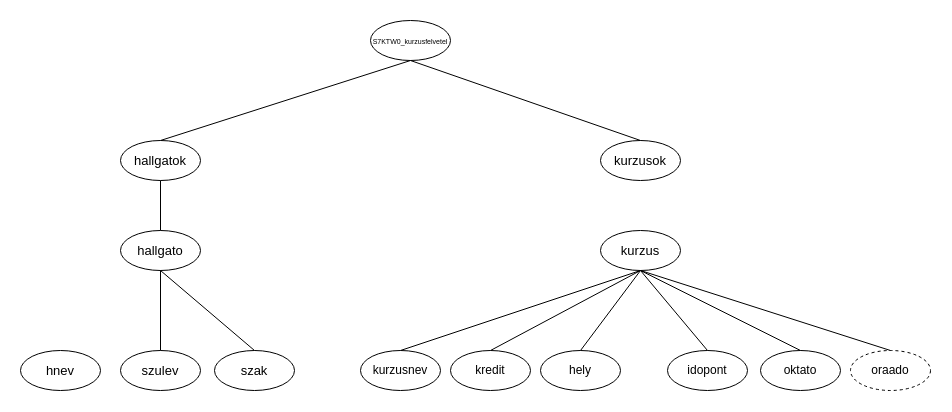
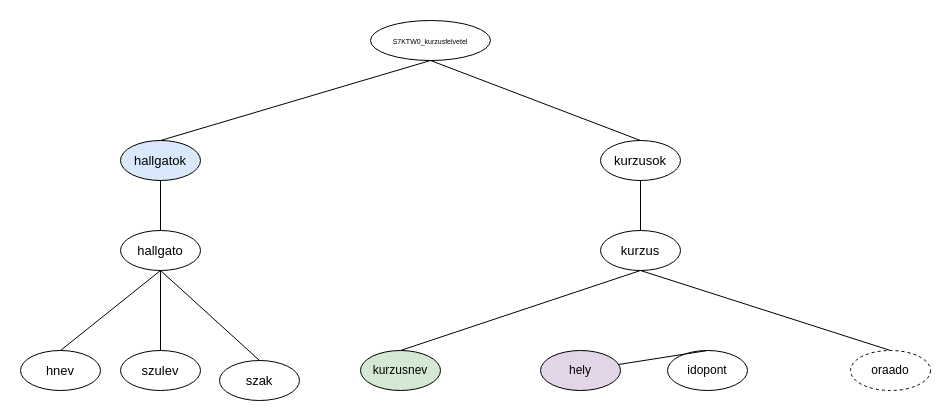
node "S7KTW0_kurzusfelvetel": size 80x40 -> 120x40
node "hallgatok": fillcolor #ffffff -> #dae8fc
edge "kurzusok" -- "kurzus": added
edge "kurzus" -- "hely": removed
edge "hallgato" -- "hnev": added
edge "kurzus" -- "kredit": removed
edge "kurzus" -- "idopont": now "hely" -- "idopont"
edge "kurzus" -- "oktato": removed
node "szak": moved (255, 371) -> (260, 381)
node "kurzusnev": fillcolor #ffffff -> #d5e8d4
node "kredit": removed
node "hely": fillcolor #ffffff -> #e1d5e7
node "oktato": removed
